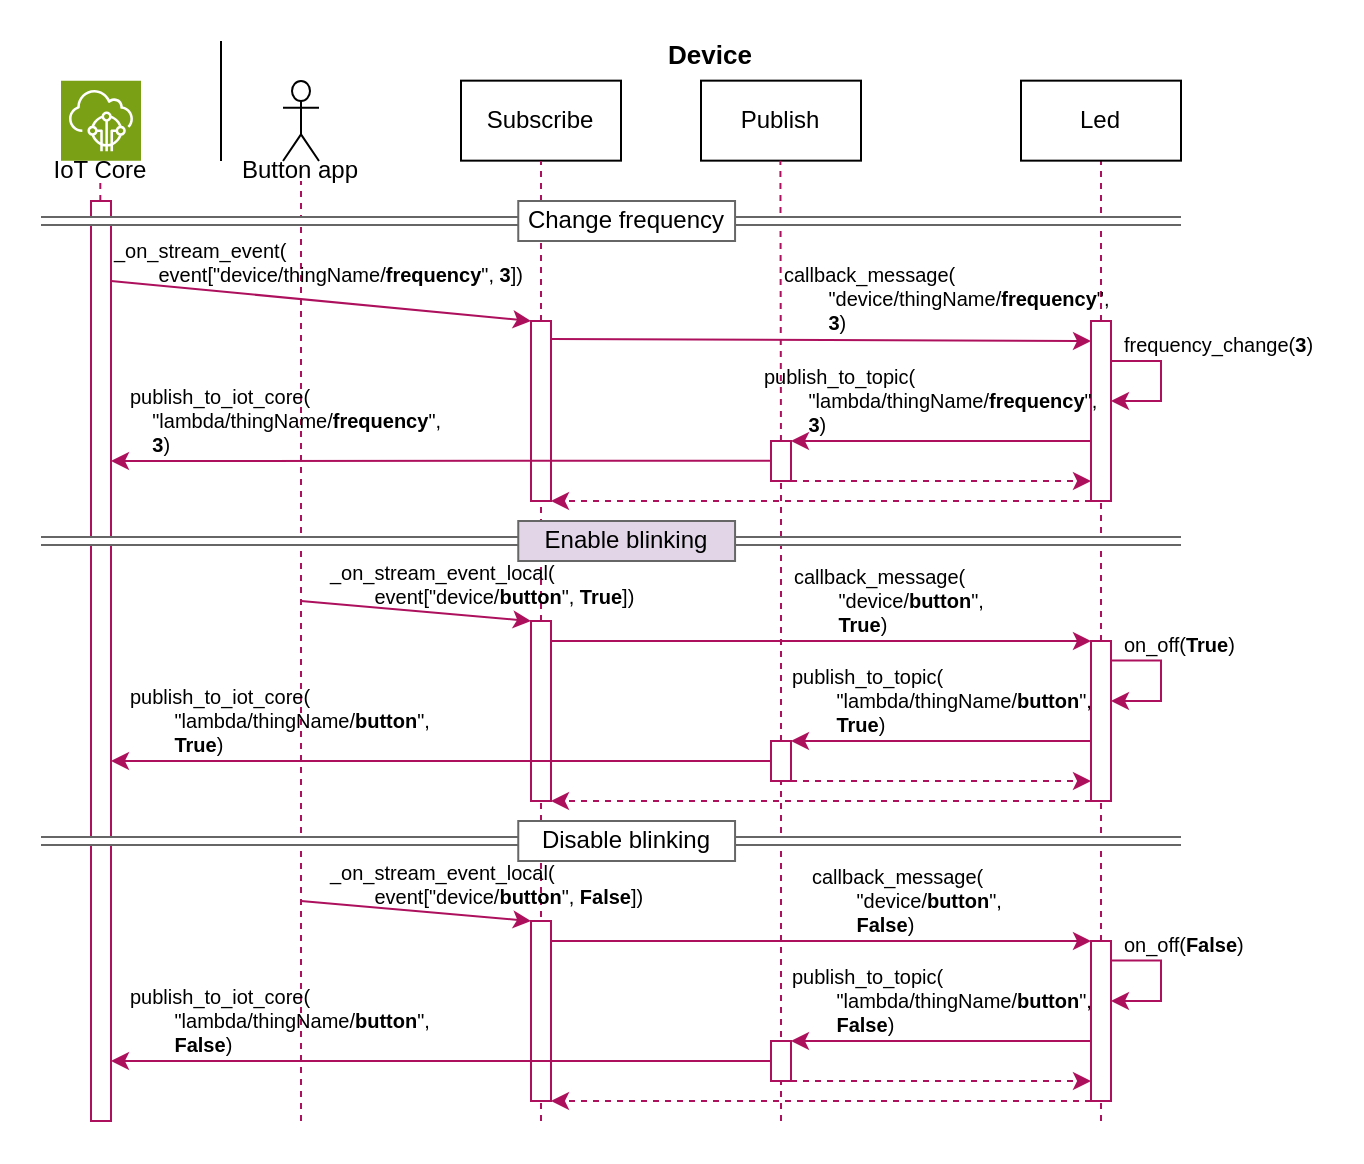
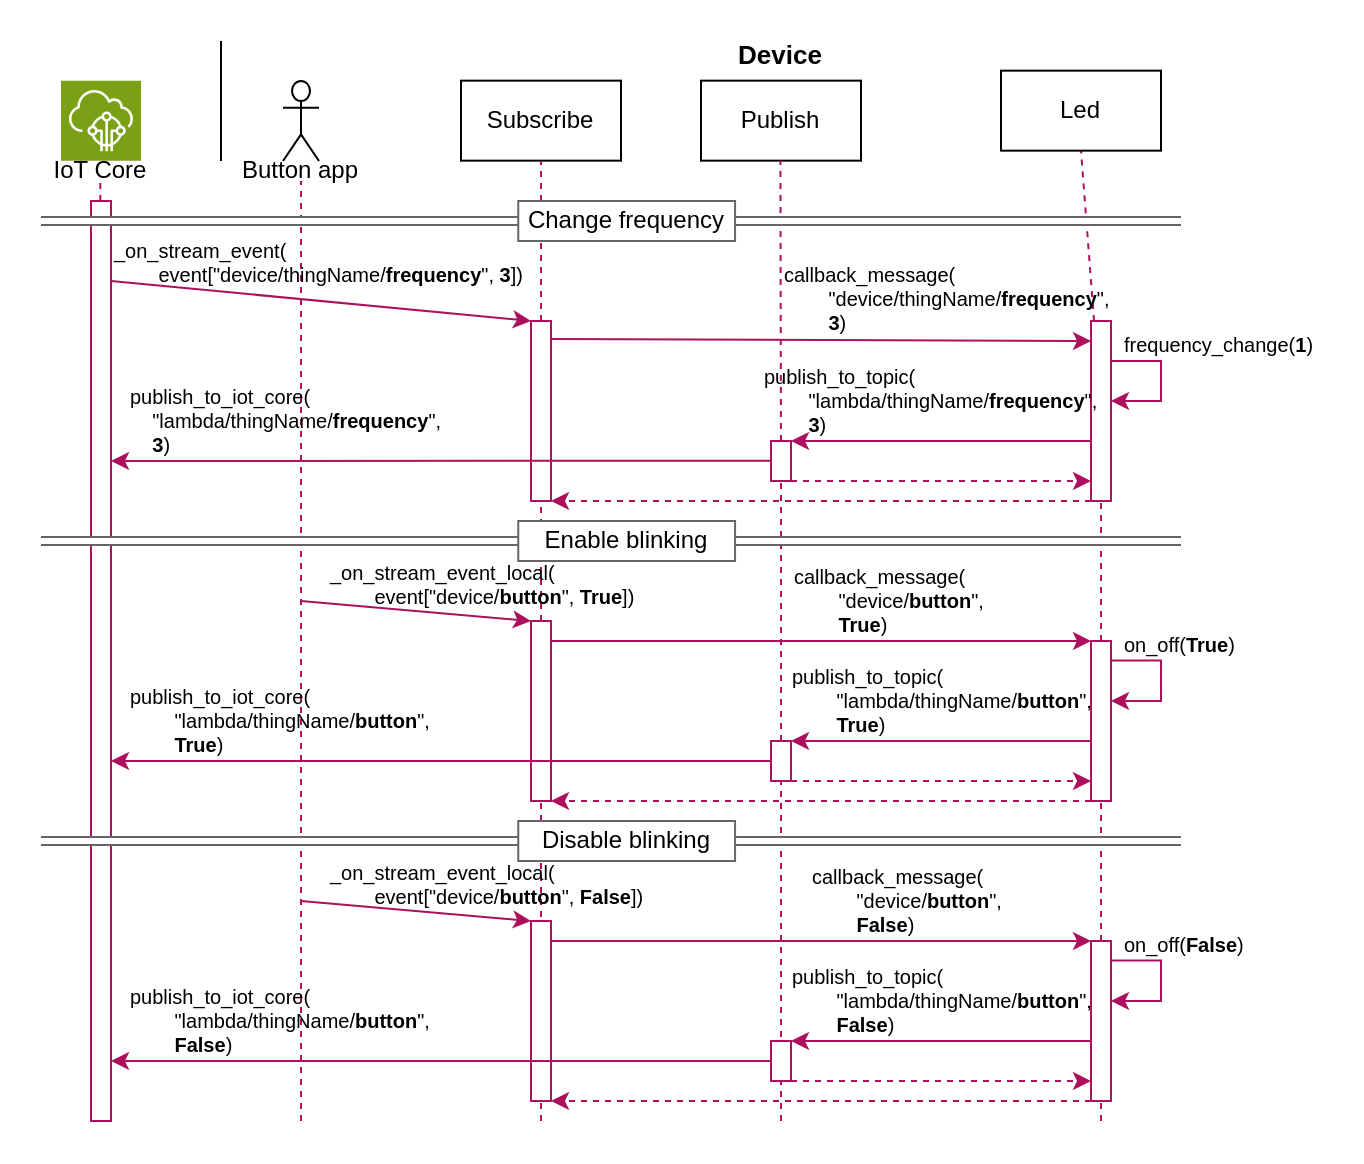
node "Device": moved (711, 54) -> (781, 54)
node "Led": moved (1101, 121) -> (1081, 111)
node "frequency_change(3)": label "frequency_change(3)" -> "frequency_change(1)"
node "Enable blinking": fillcolor #e1d5e7 -> #ffffff
